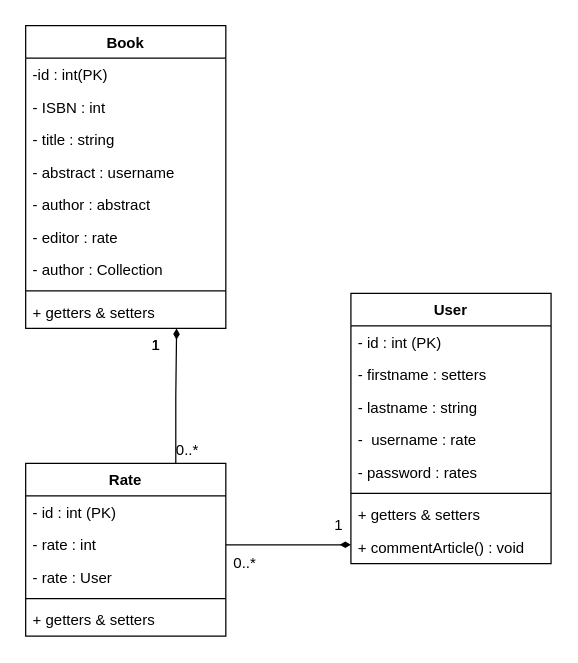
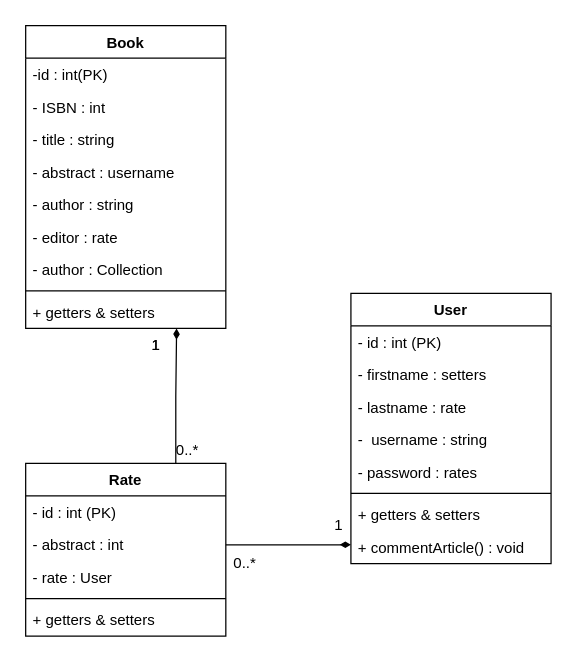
node "- author : abstract": label "- author : abstract" -> "- author : string"
node "- lastname : string": label "- lastname : string" -> "- lastname : rate"
node "- username : rate": label "- username : rate" -> "- username : string"
node "- rate : int": label "- rate : int" -> "- abstract : int"
